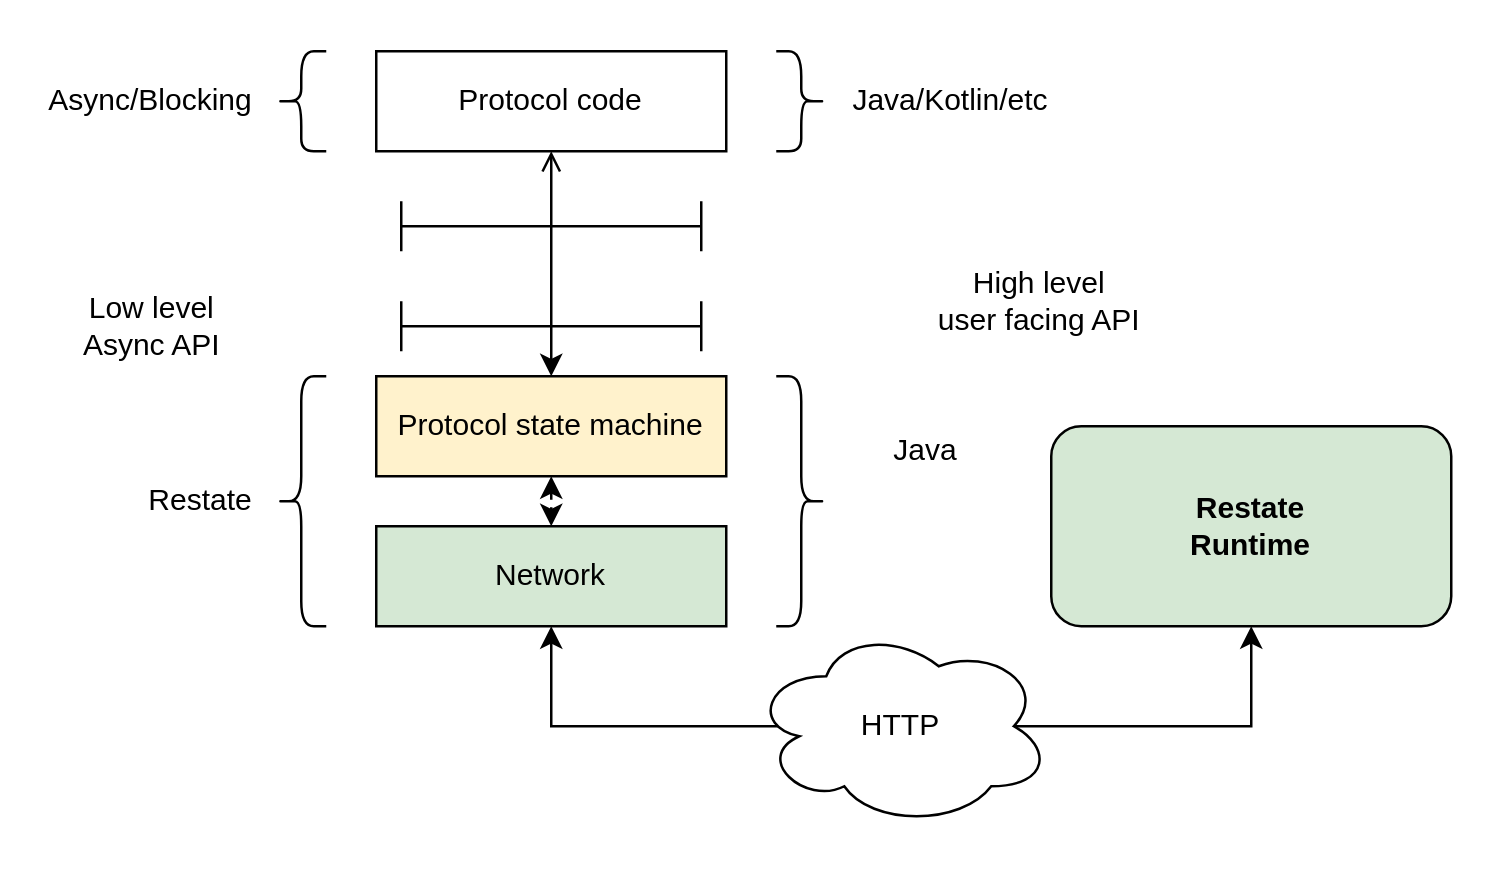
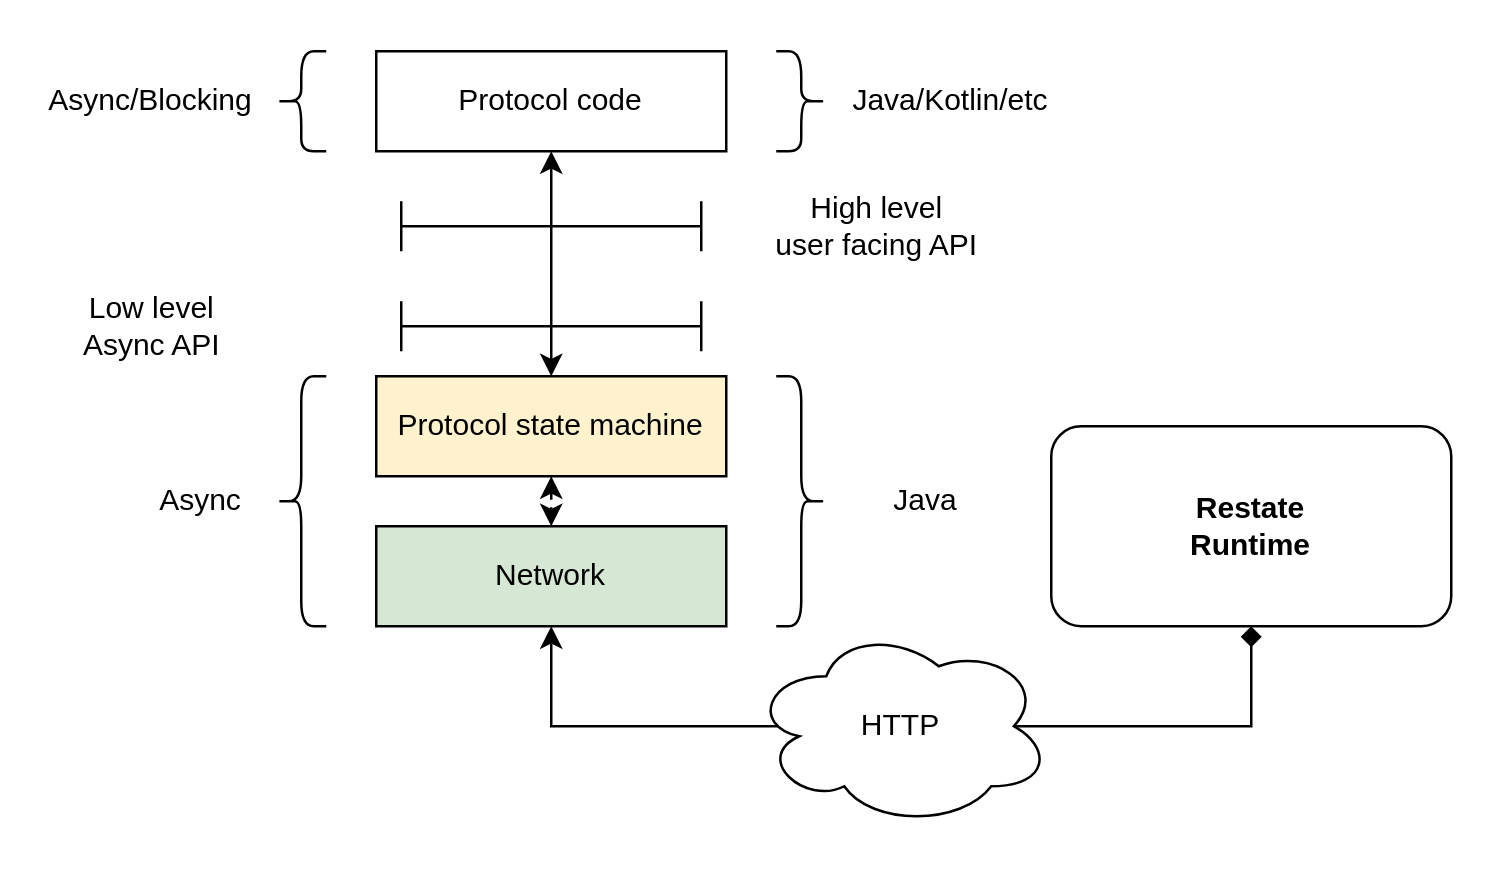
edge "Protocol code" -- "Protocol state machine": arrowhead open -> classic
node "High level user facing API": moved (1039, 301) -> (876, 226)
node "Java": moved (926, 451) -> (926, 501)
node "Restate": label "Restate" -> "Async"
node "Restate Runtime": fillcolor #d5e8d4 -> #ffffff
edge "Restate Runtime" -- "Network": arrowhead classic -> diamond
